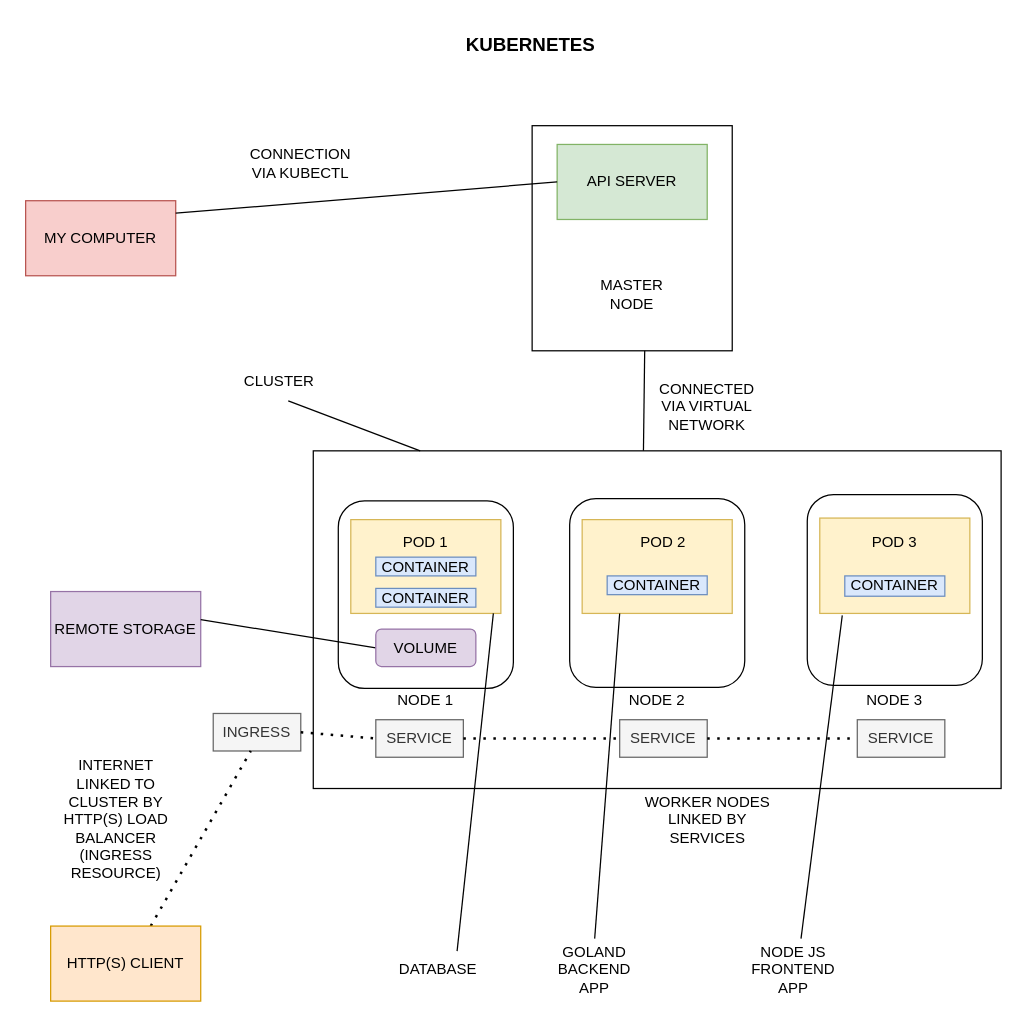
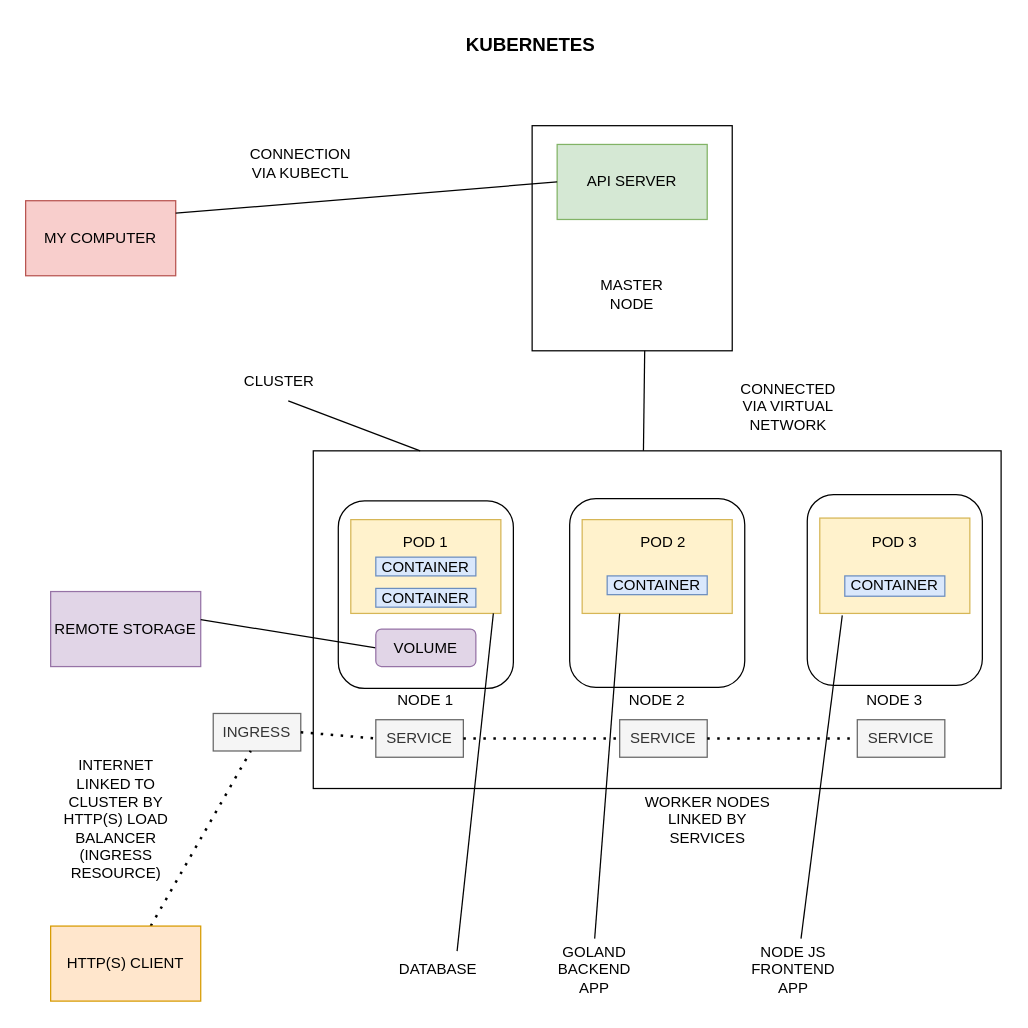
node "CONNECTED VIA VIRTUAL NETWORK": moved (707, 407) -> (788, 407)
